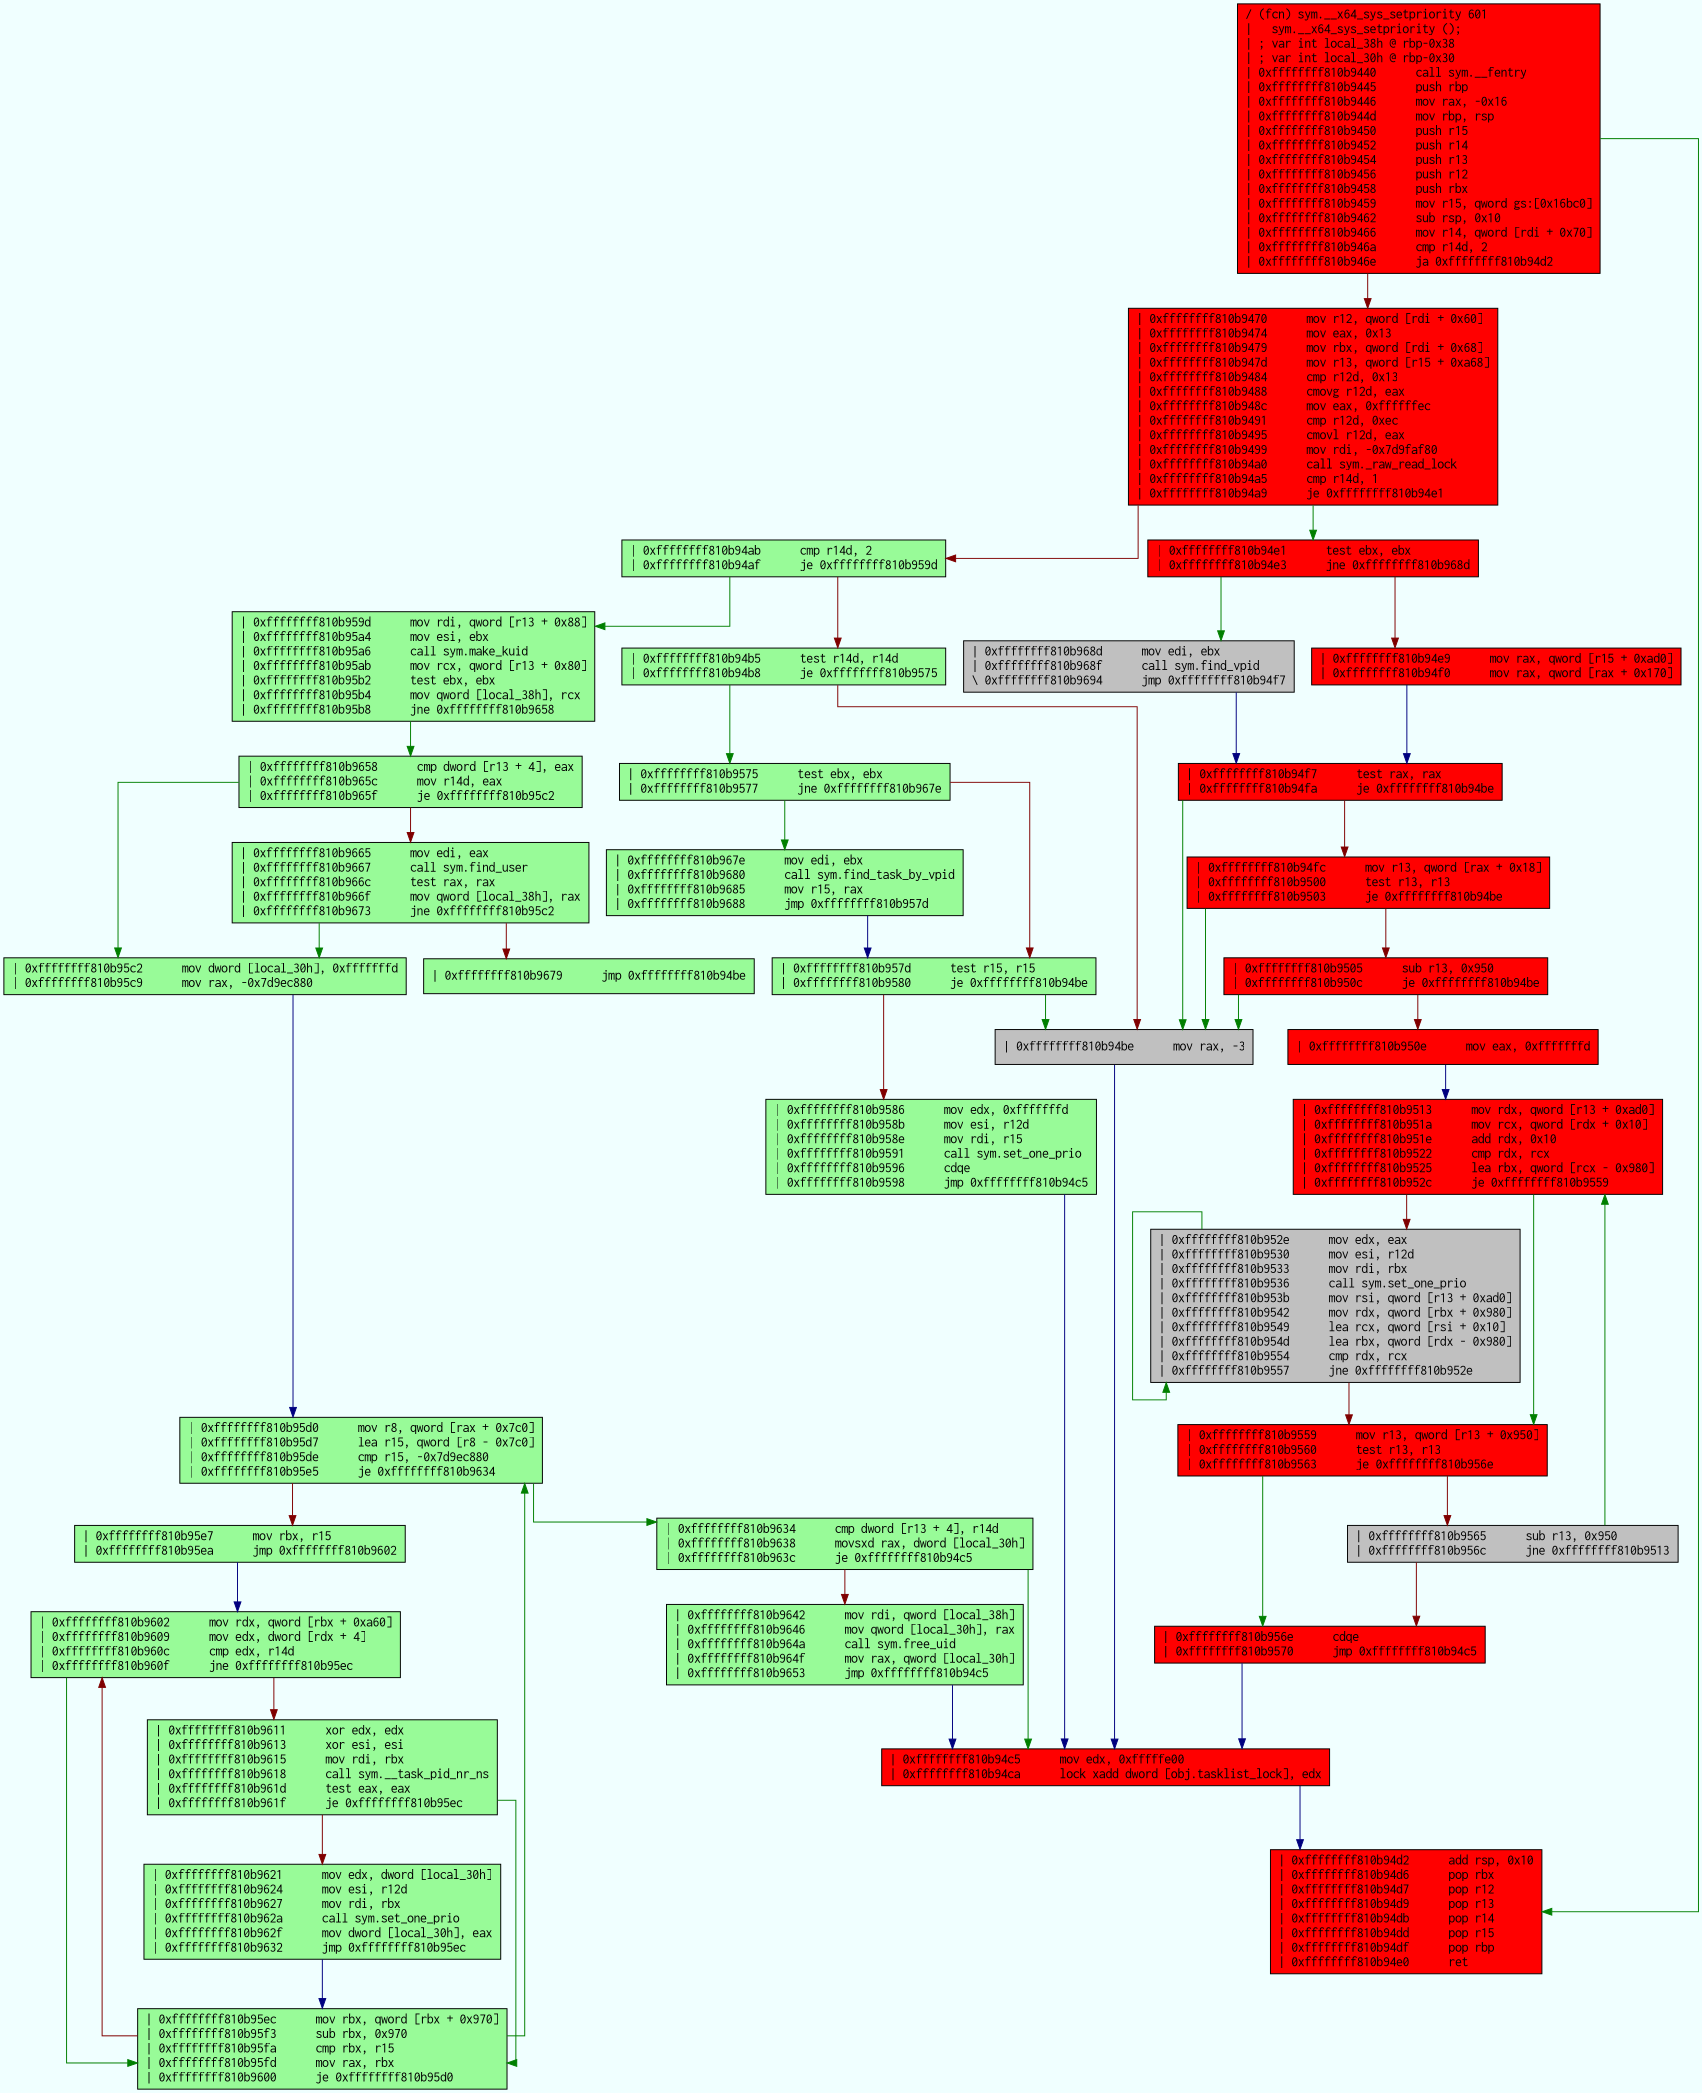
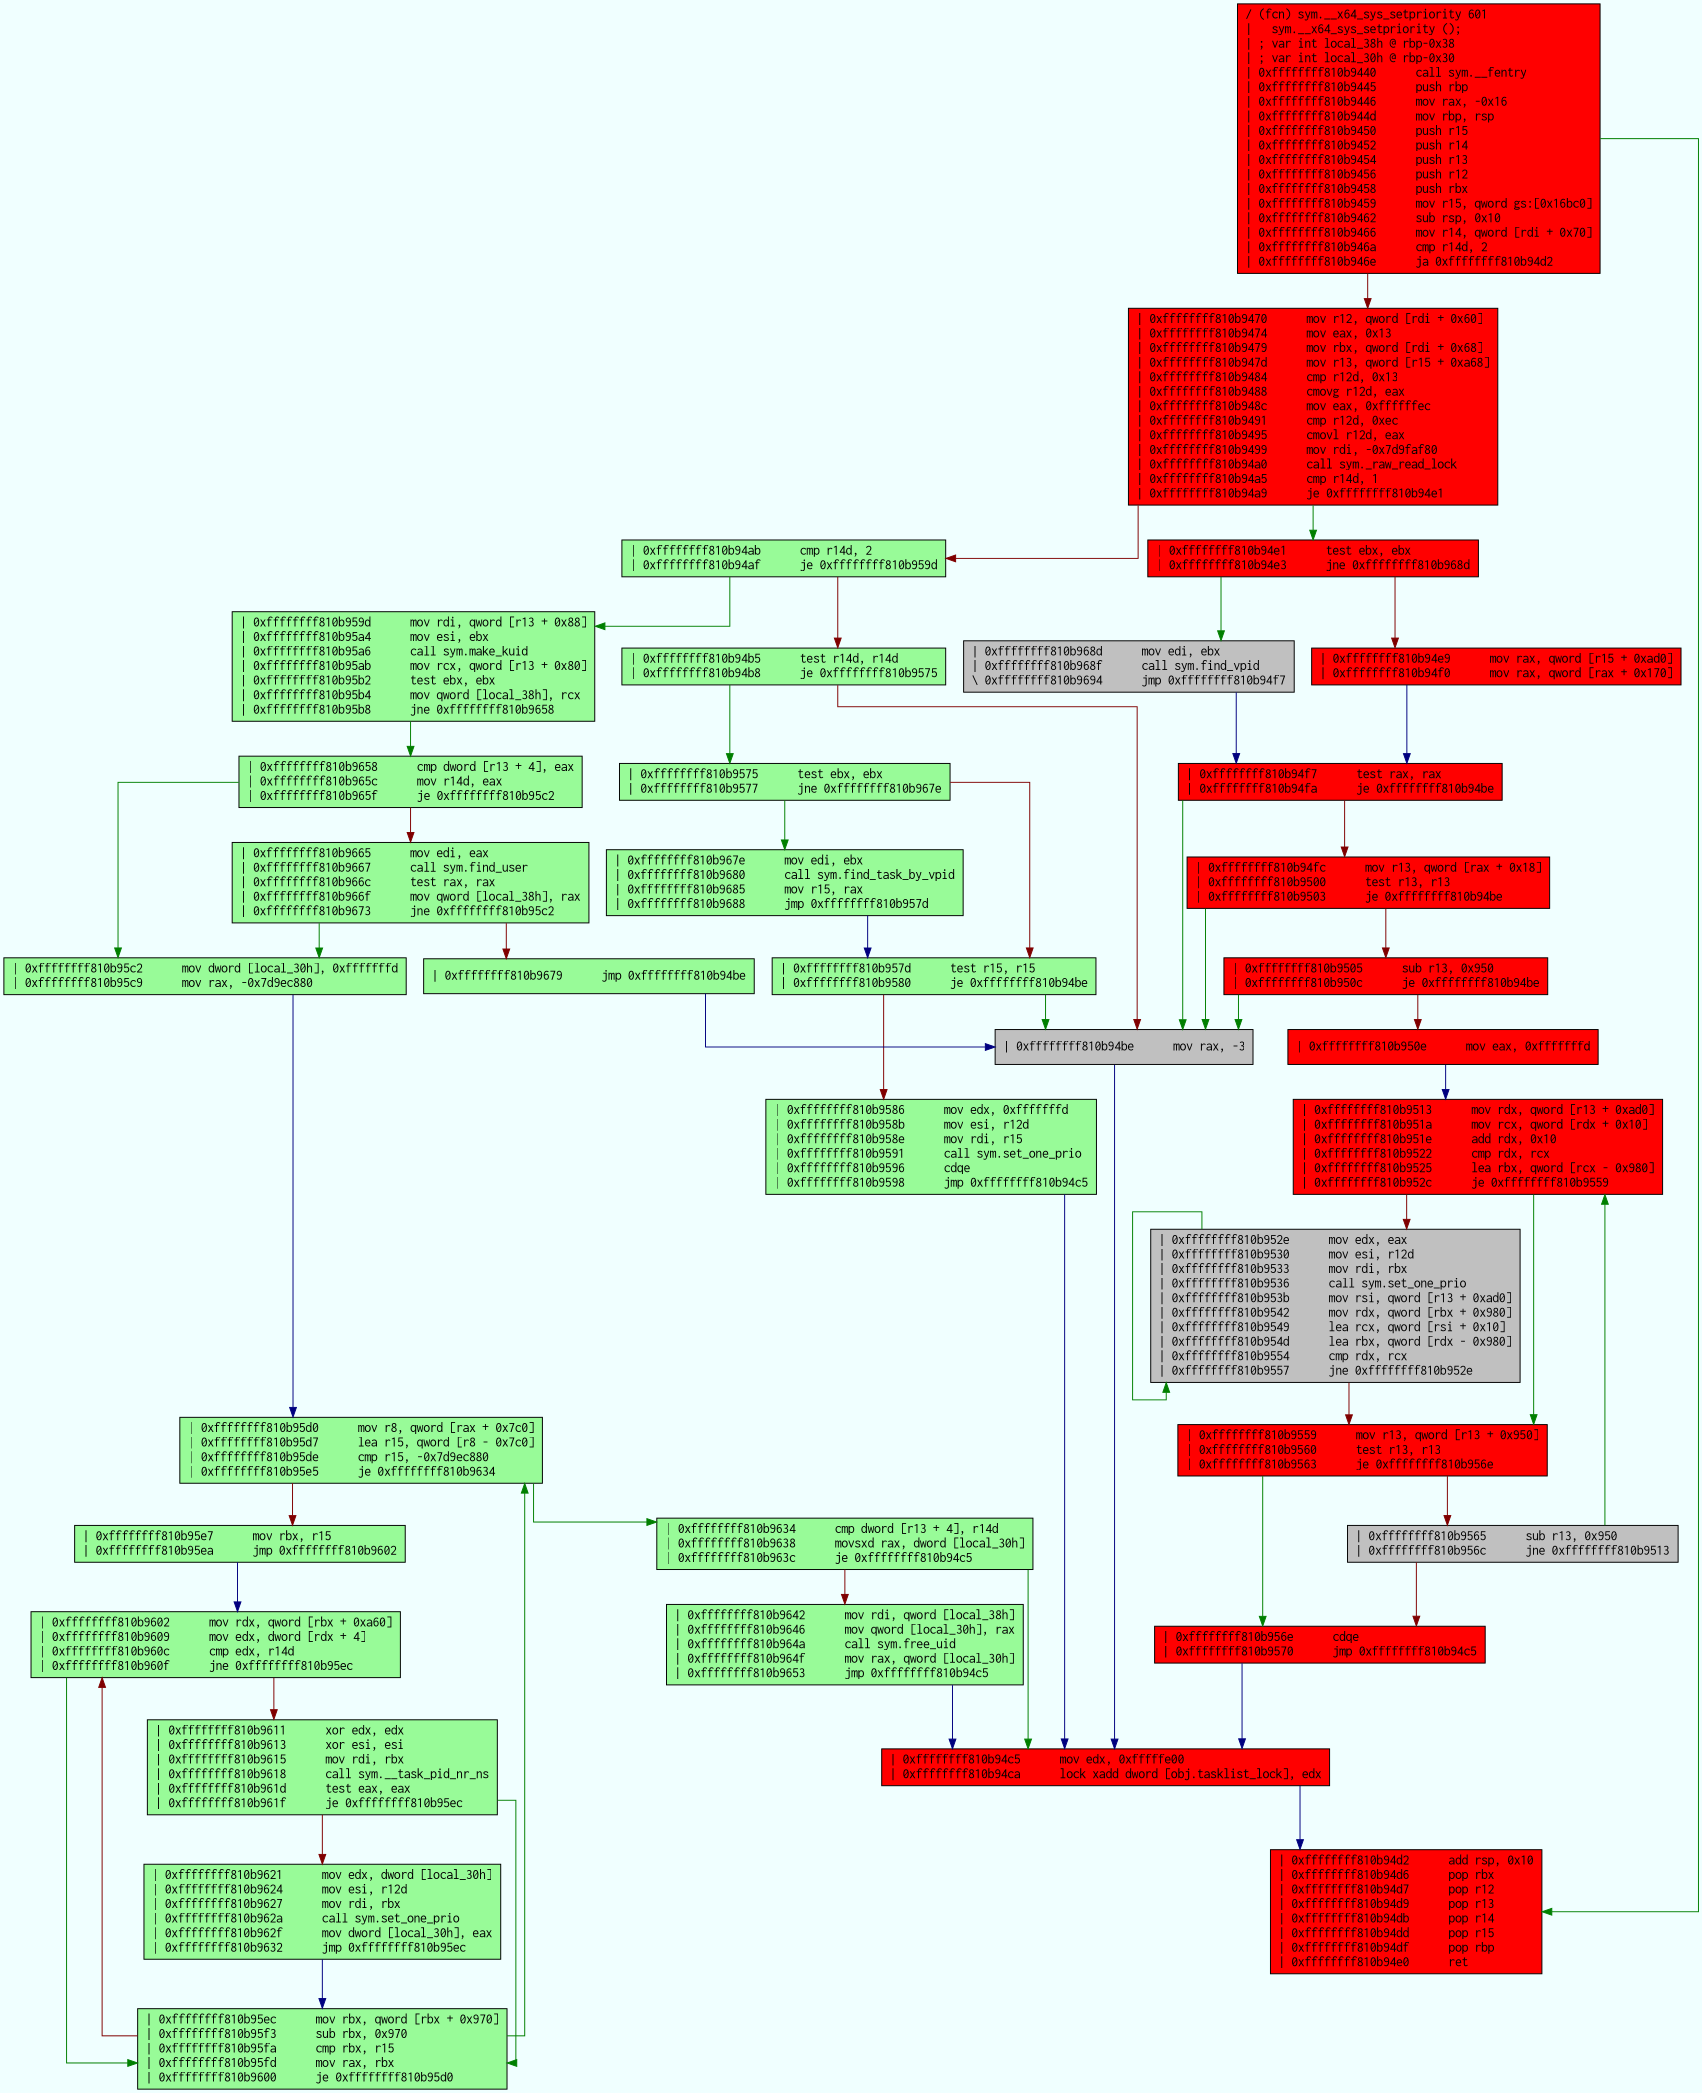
edge "| 0xffffffff810b9679      jmp 0xffffffff810b94be" -> "| 0xffffffff810b94be      mov rax, -3": added
